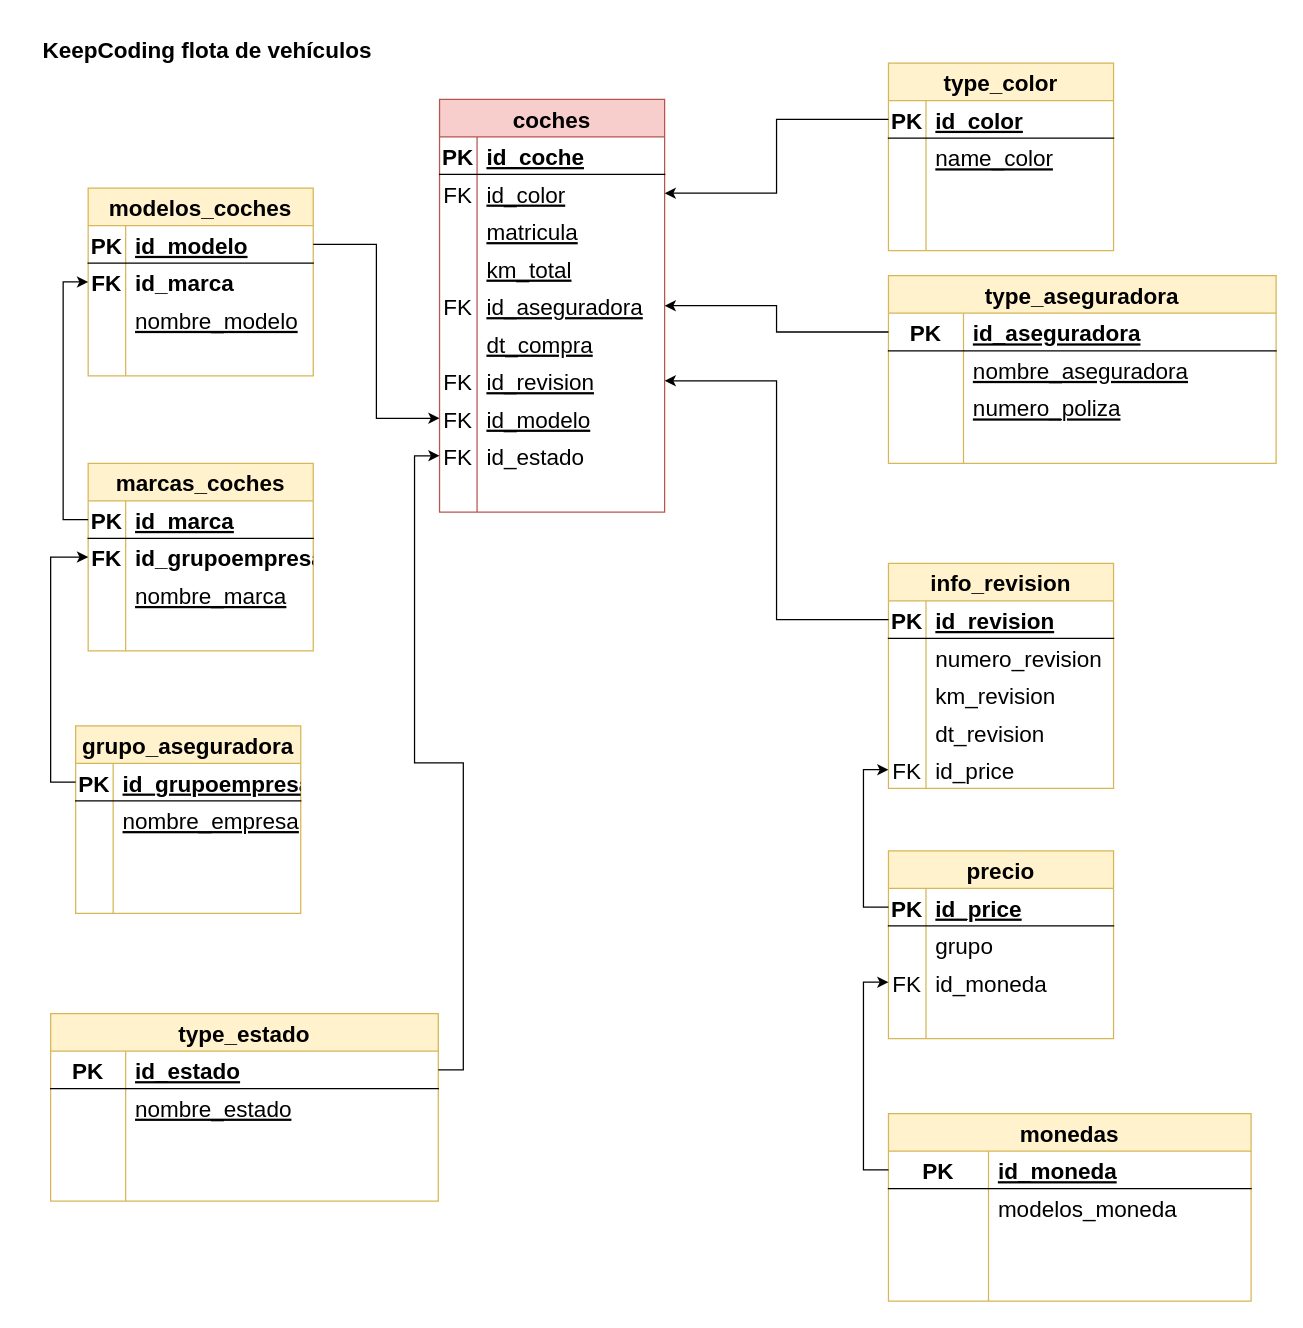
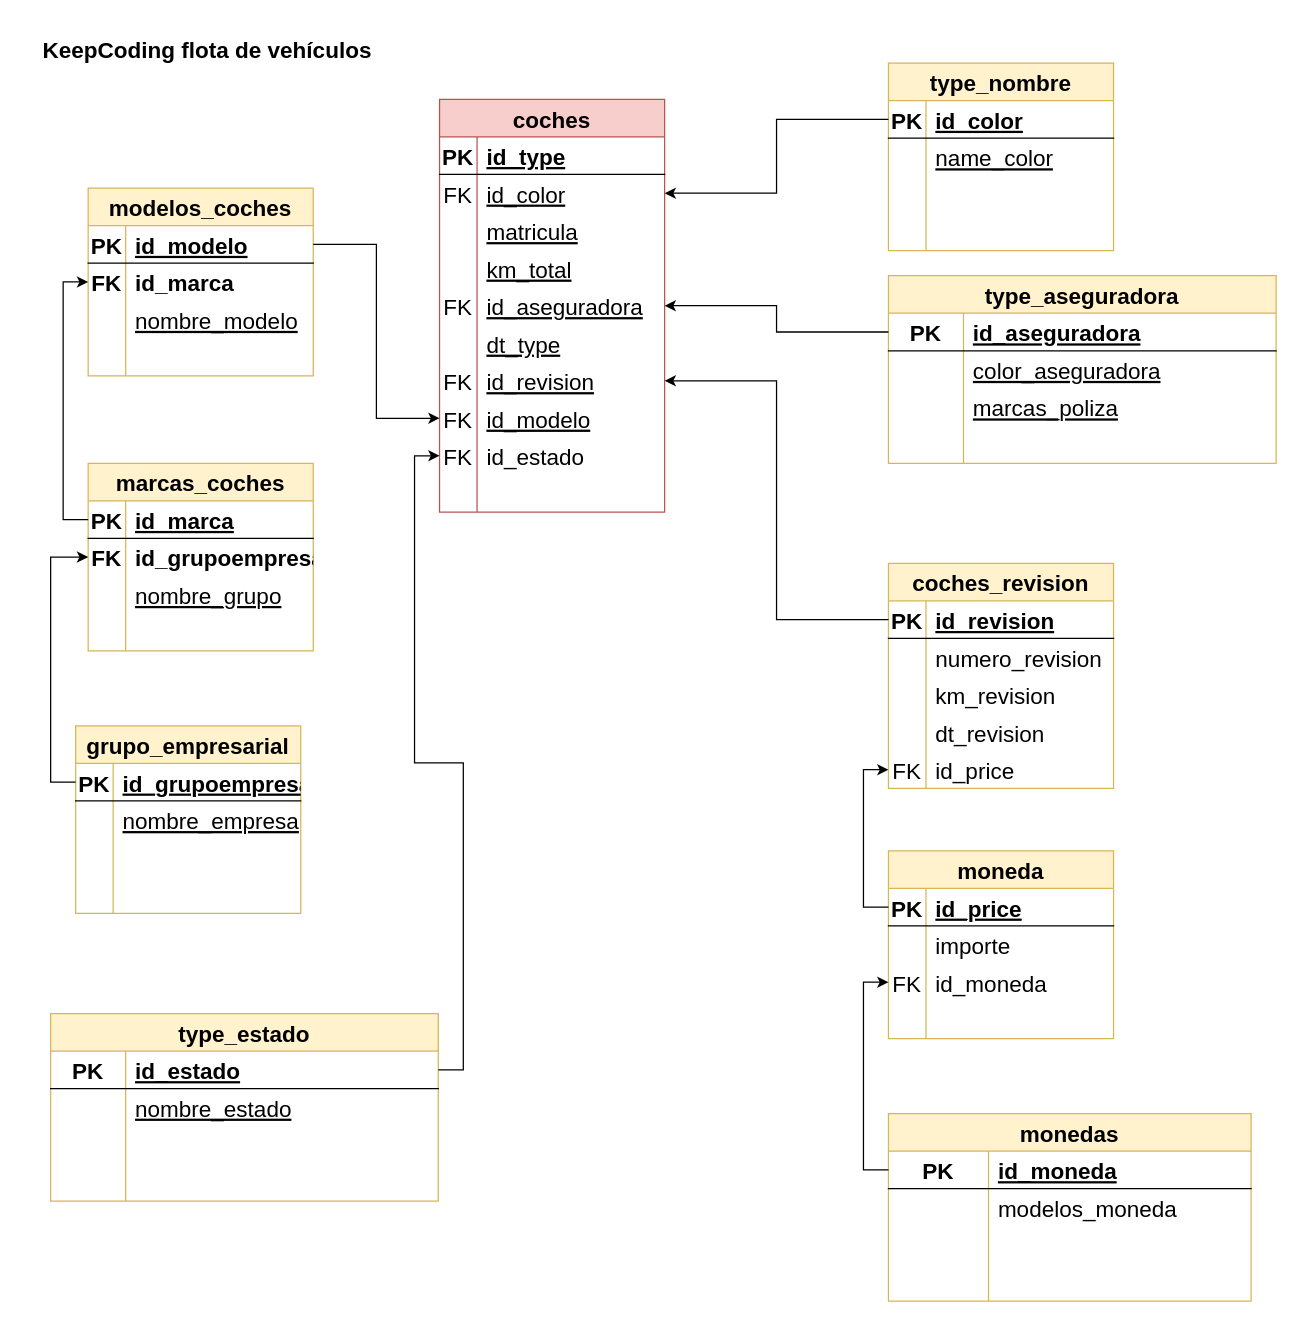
node "type_color": label "type_color" -> "type_nombre"
node "id_coche": label "id_coche" -> "id_type"
node "dt_compra": label "dt_compra" -> "dt_type"
node "nombre_aseguradora": label "nombre_aseguradora" -> "color_aseguradora"
node "numero_poliza": label "numero_poliza" -> "marcas_poliza"
node "info_revision": label "info_revision" -> "coches_revision"
node "nombre_marca": label "nombre_marca" -> "nombre_grupo"
node "grupo_aseguradora": label "grupo_aseguradora" -> "grupo_empresarial"
node "precio": label "precio" -> "moneda"
node "grupo": label "grupo" -> "importe"
